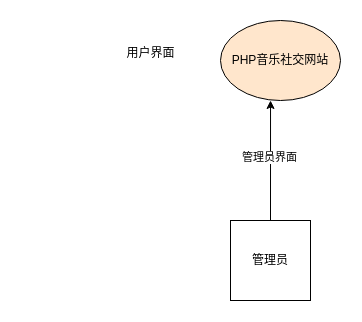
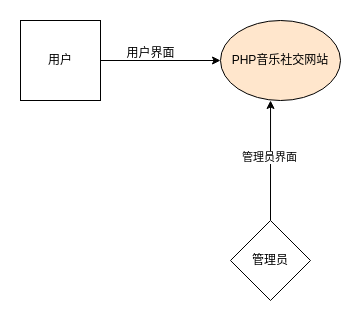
node "用户": added
edge "用户" -> "PHP音乐社交网站": added
node "管理员": shape rectangle -> diamond
